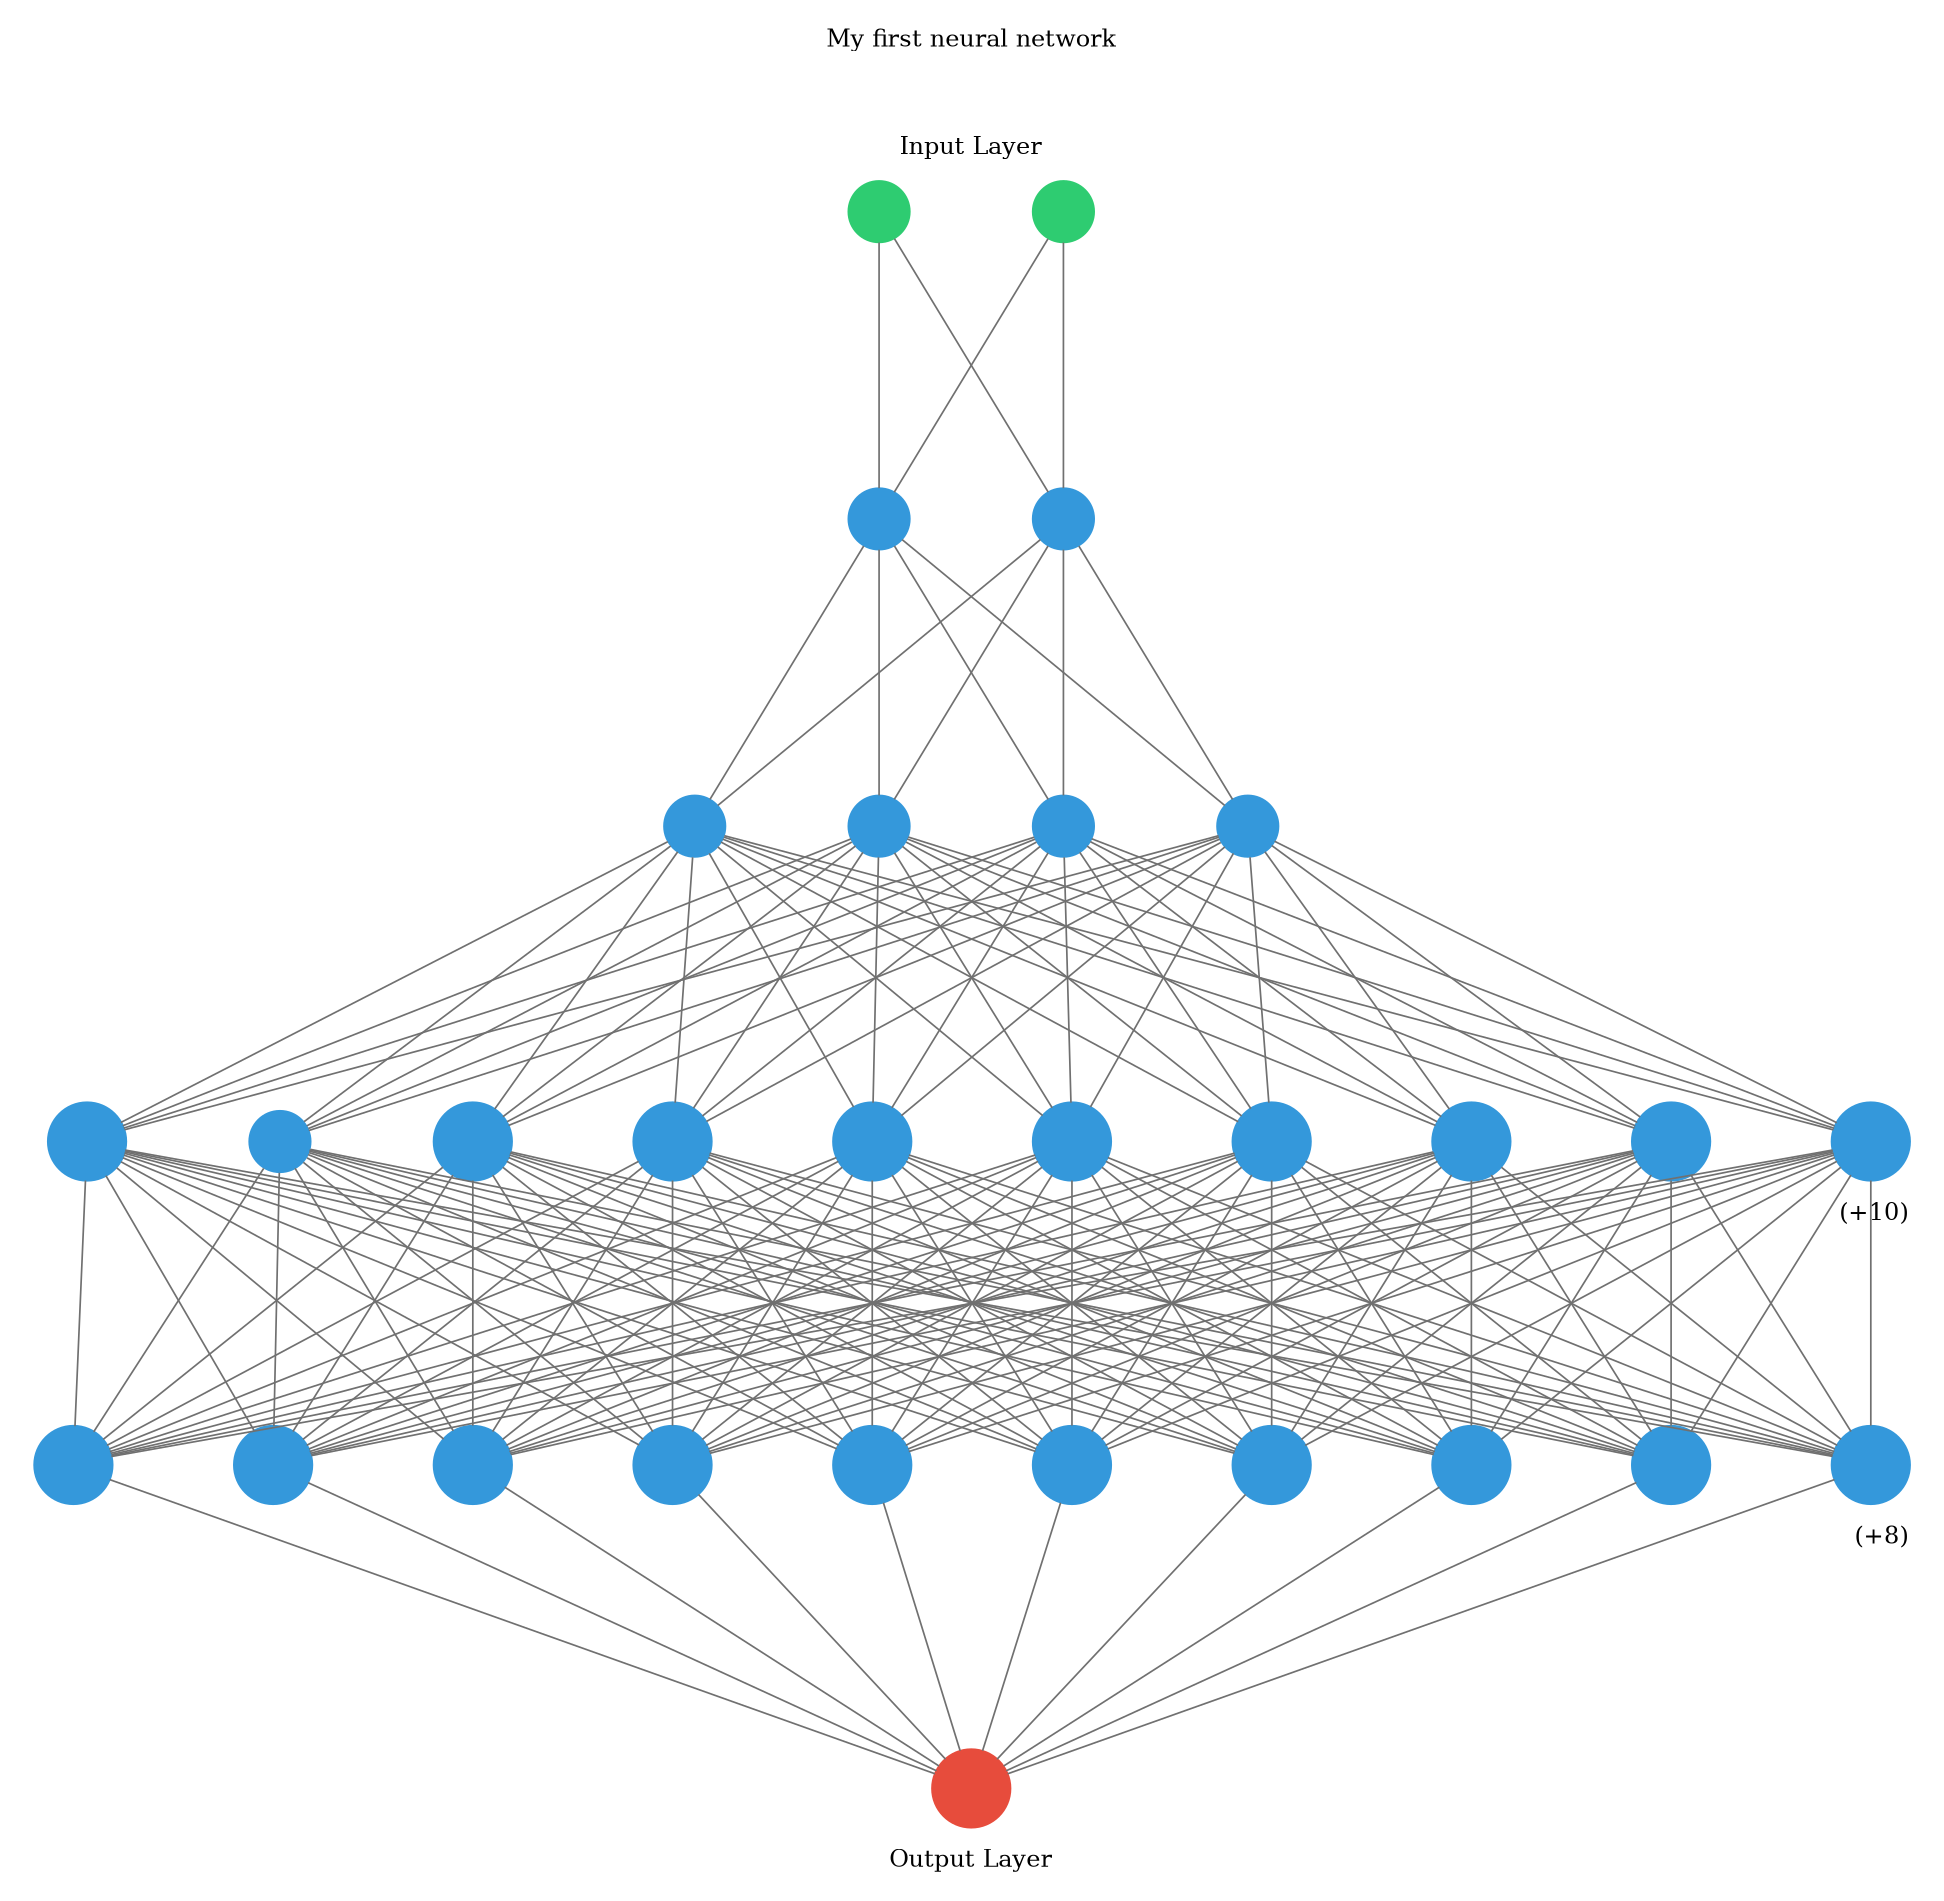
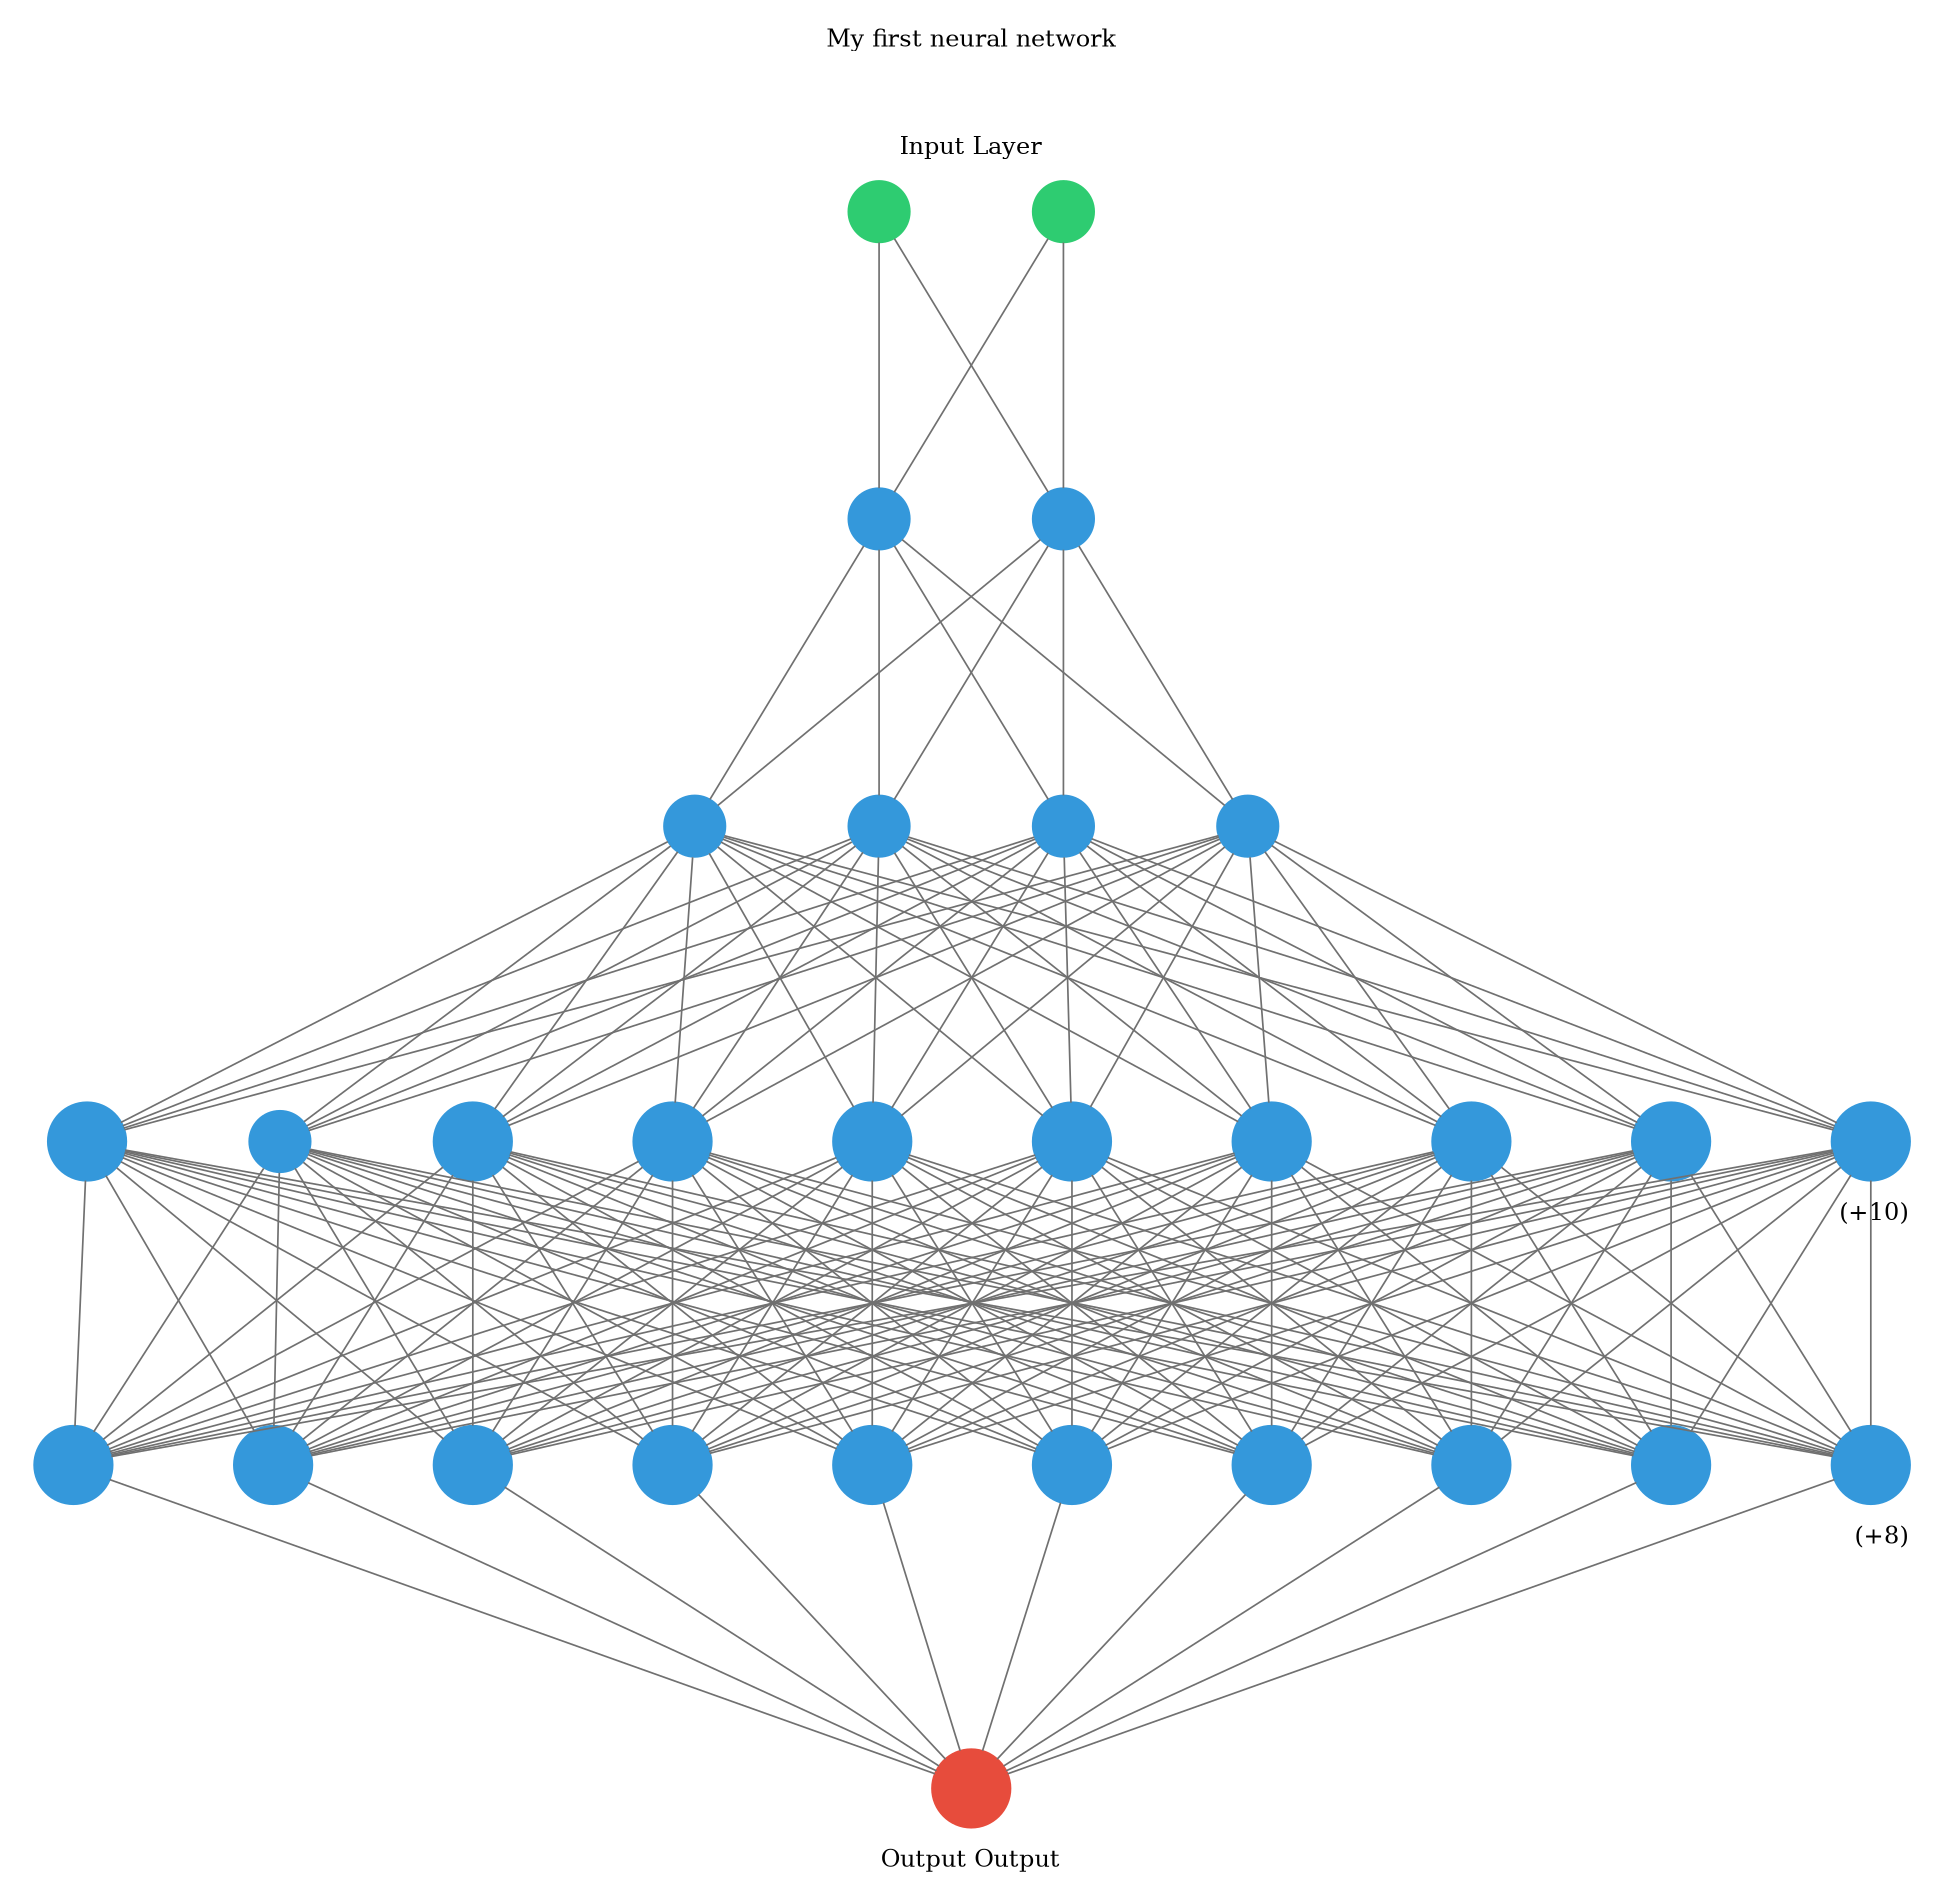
cluster "Output Layer": label "Output Layer" -> "Output Output"
